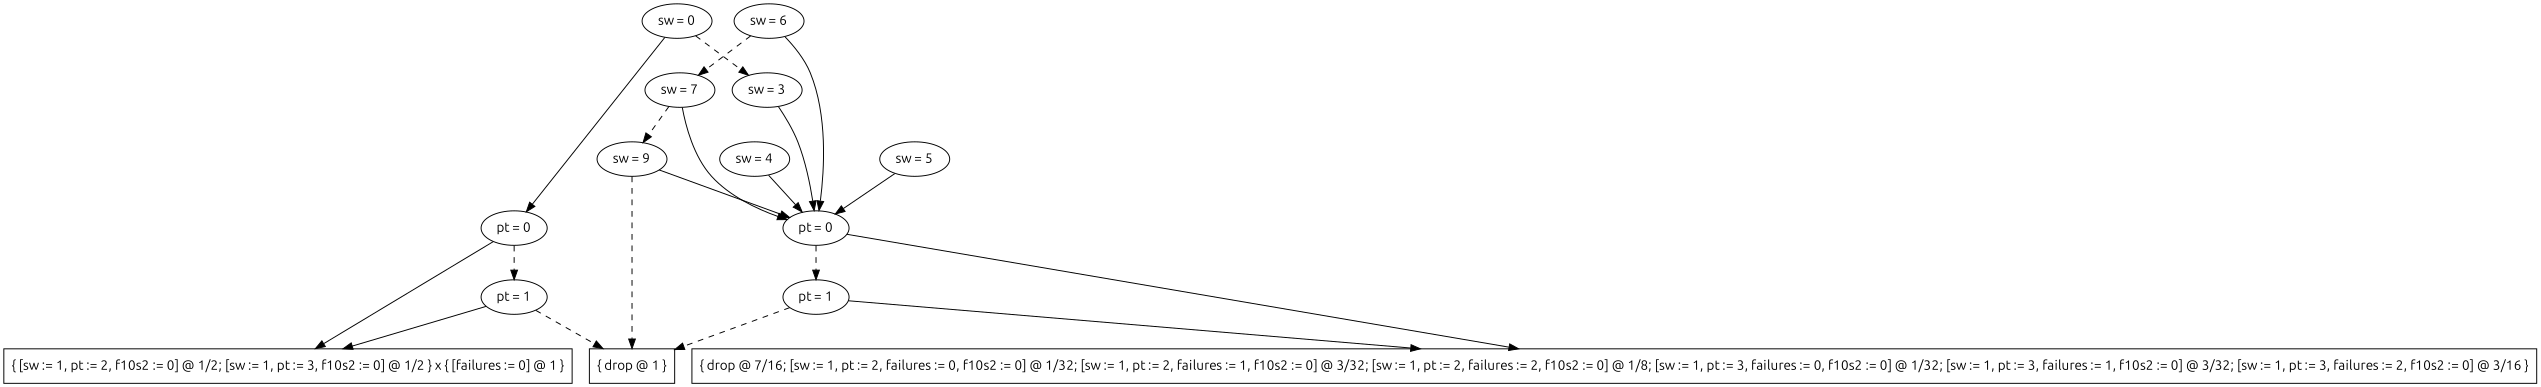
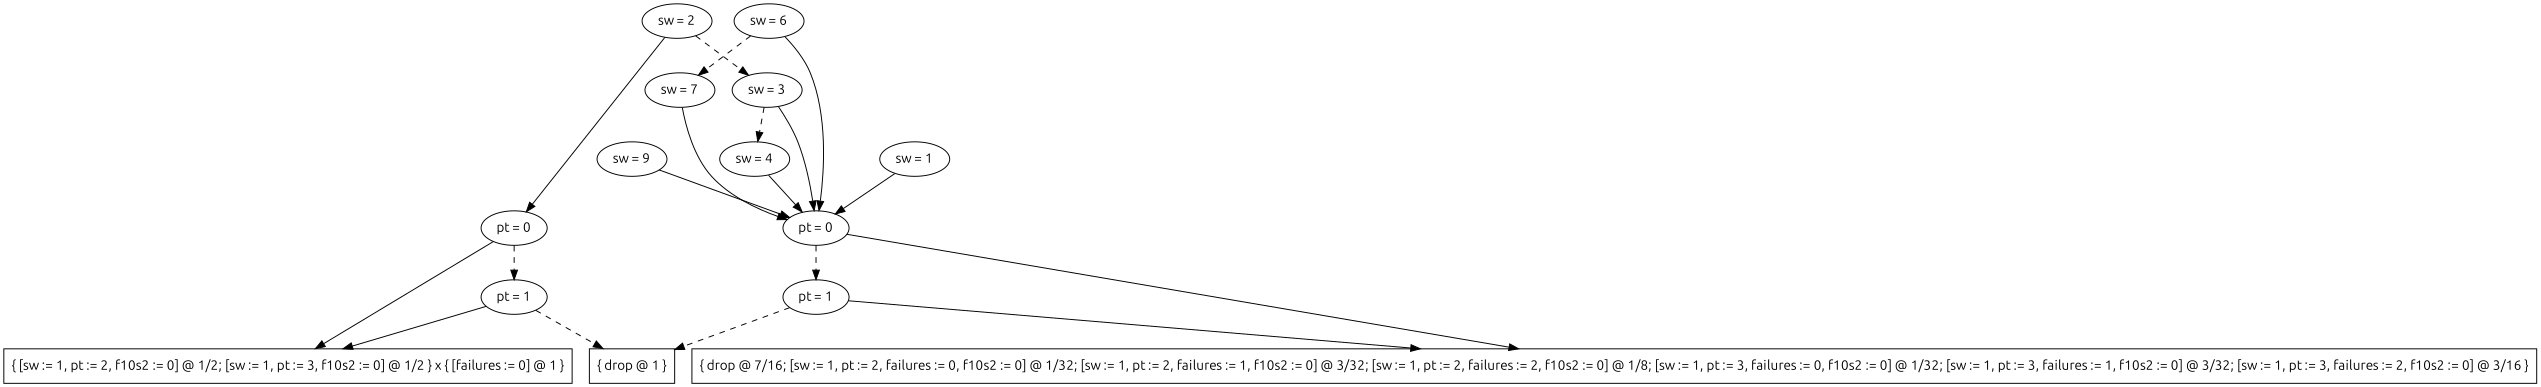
node "sw = 0": label "sw = 0" -> "sw = 2"
edge "sw = 3" -> "sw = 4": added
edge "sw = 7" -> "sw = 9": removed
node "sw = 5": label "sw = 5" -> "sw = 1"
edge "sw = 9" -> "{ drop @ 1 }": removed
